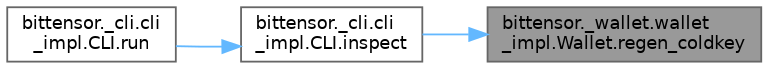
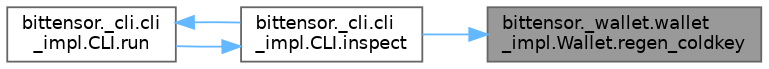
edge "bittensor._cli.cli _impl.CLI.inspect" -> "bittensor._cli.cli _impl.CLI.run": added
